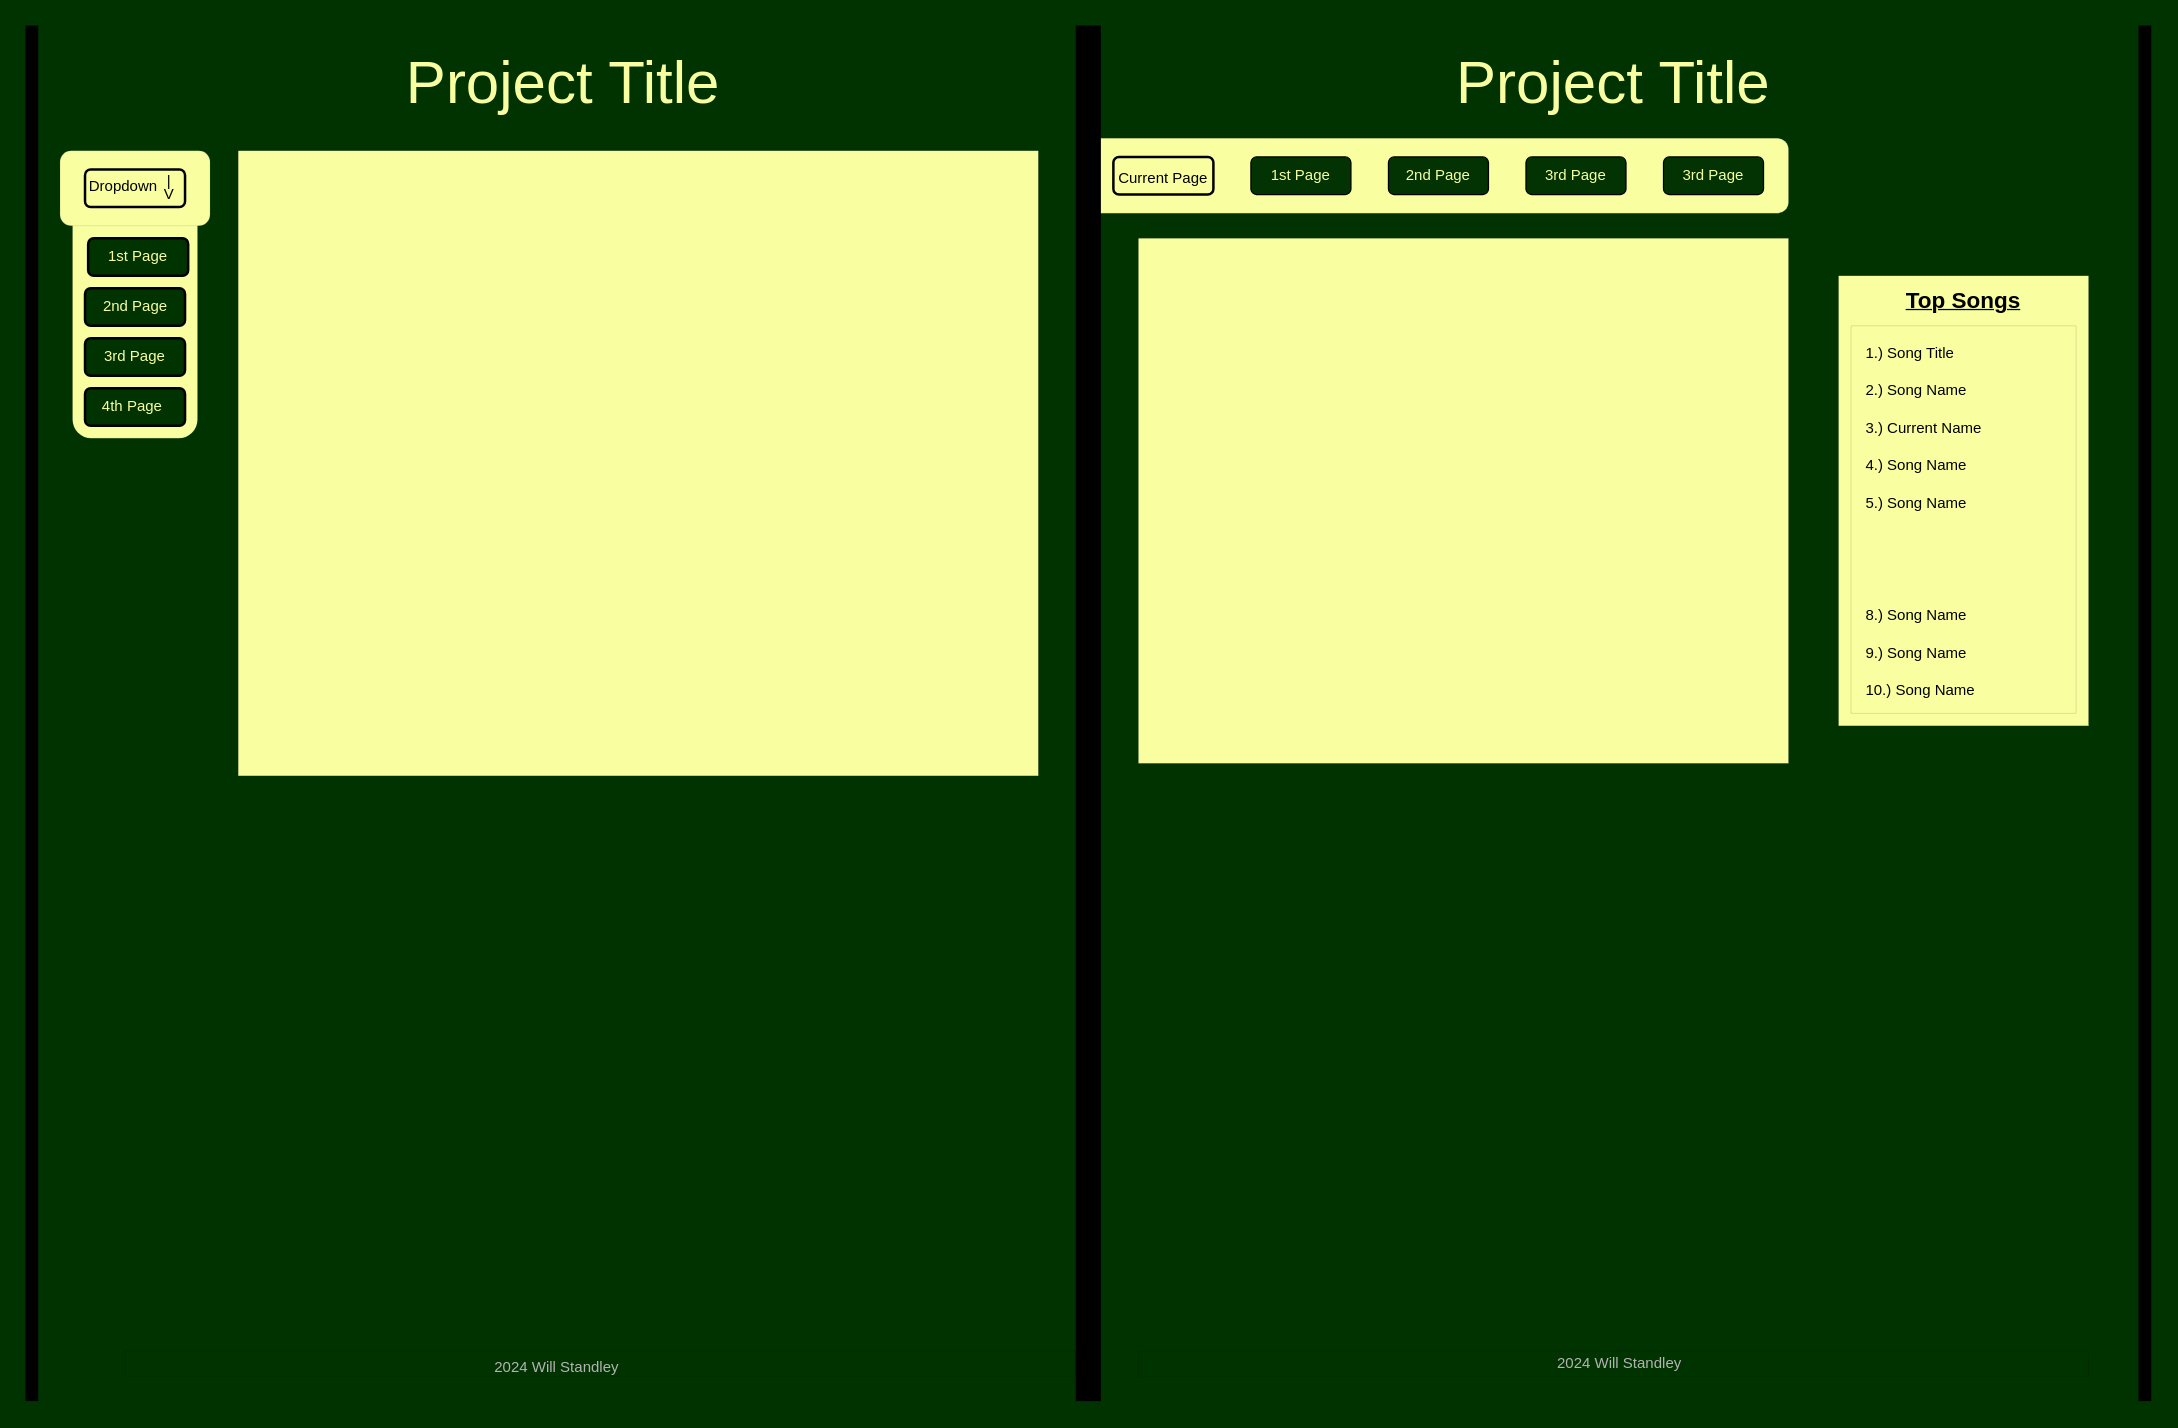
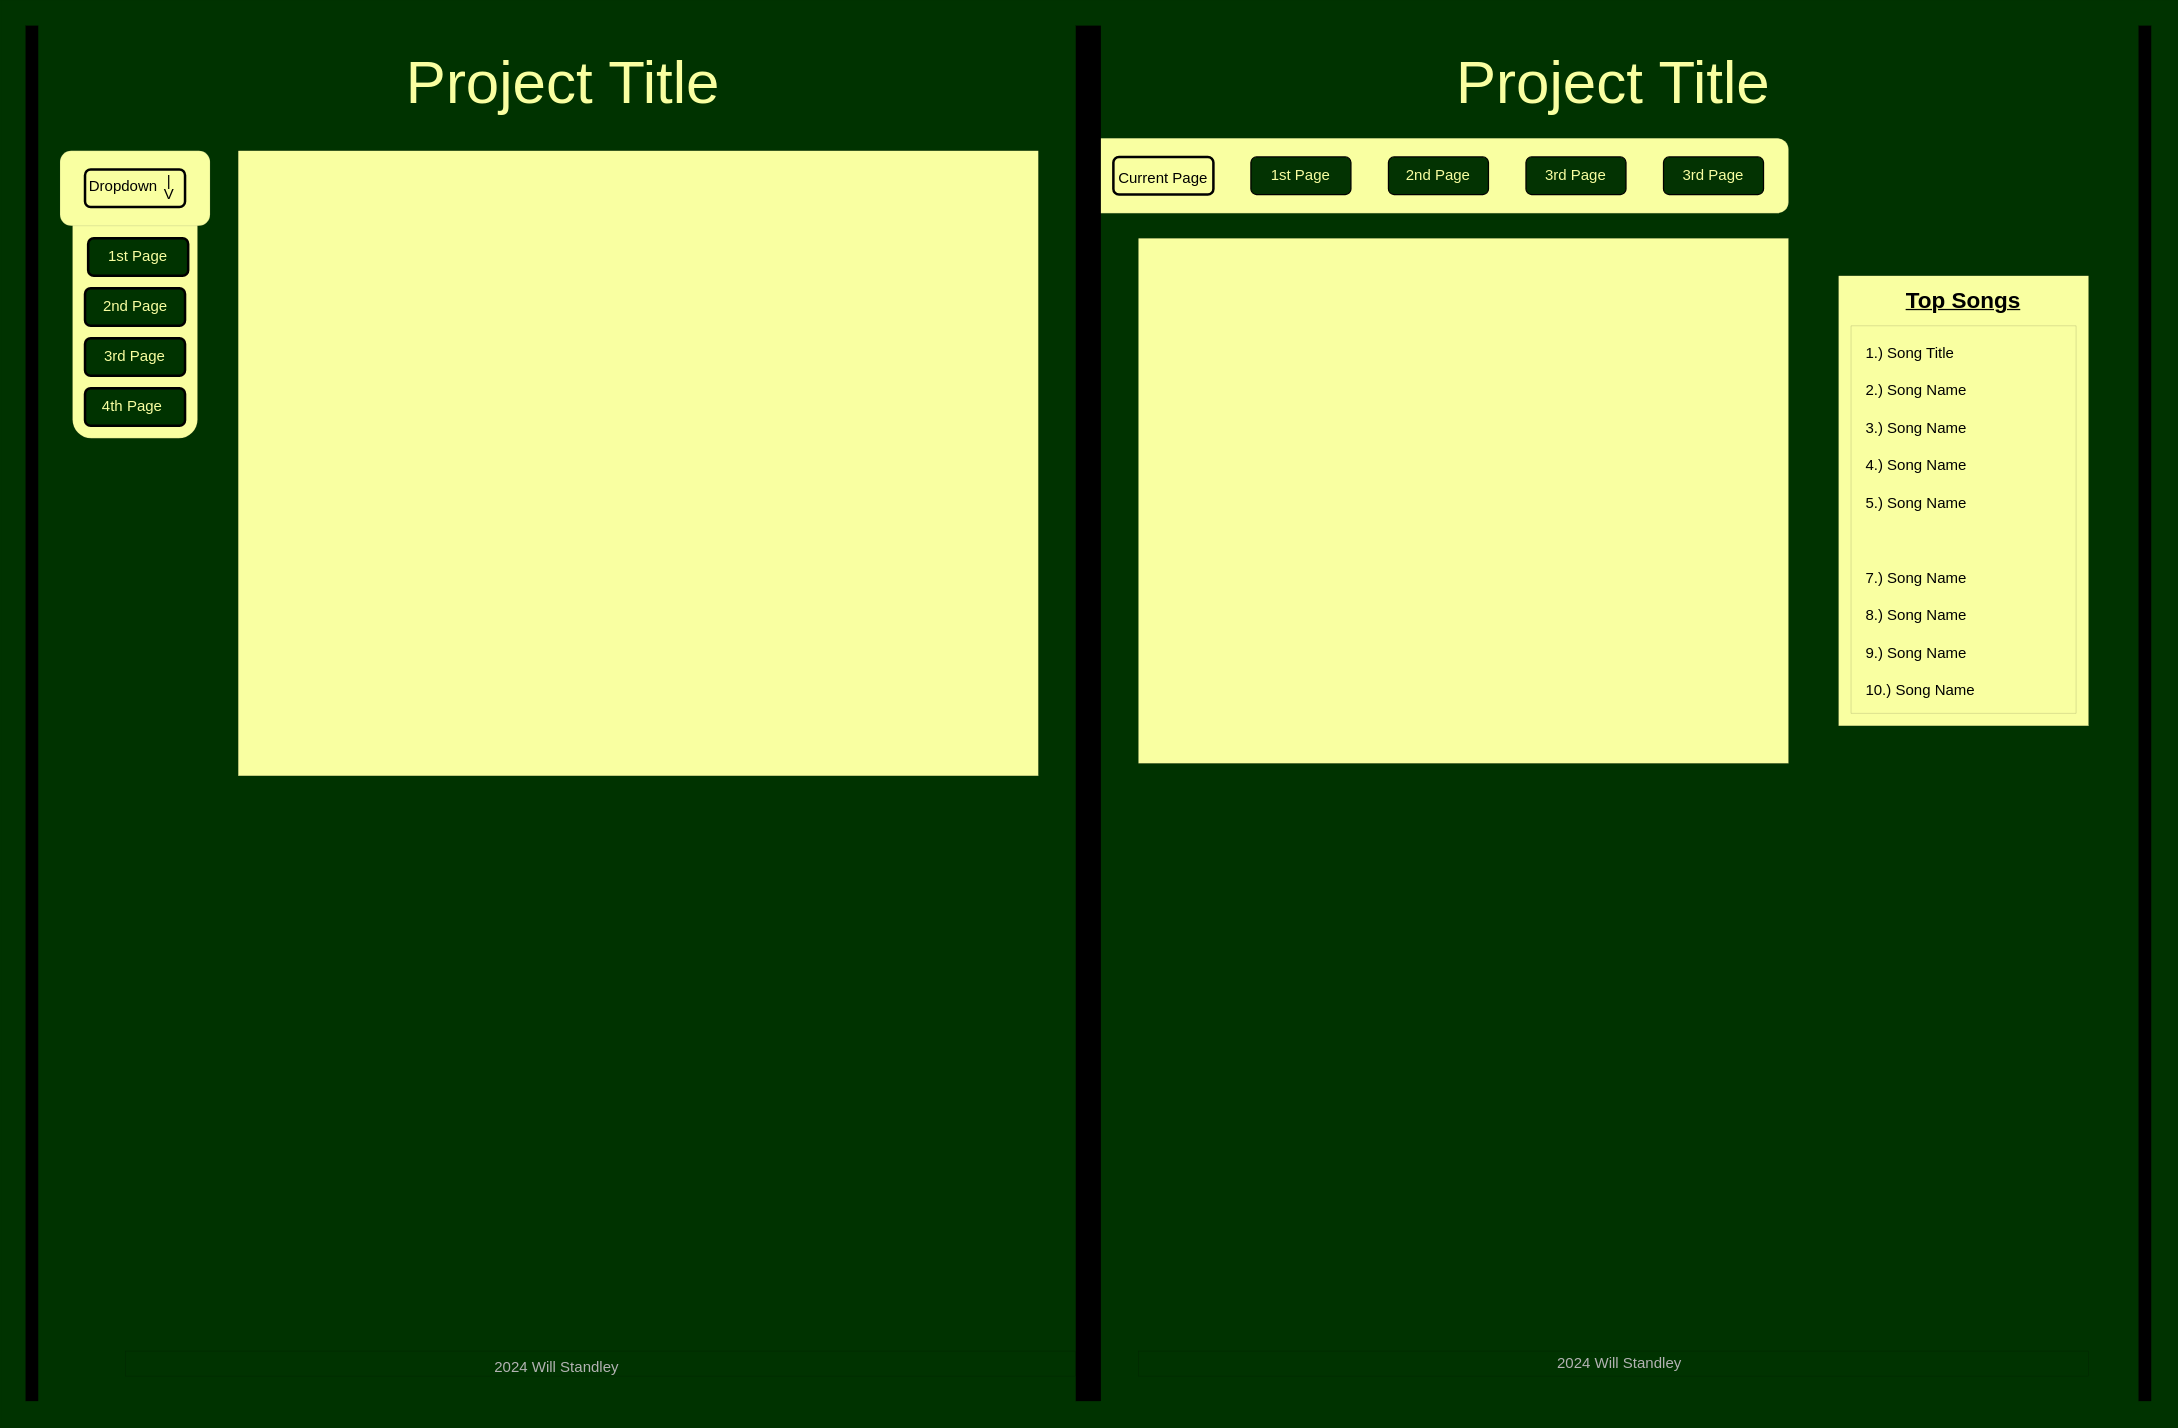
node "3.) Current Name": label "3.) Current Name" -> "3.) Song Name"
node "7.) Song Name": added
